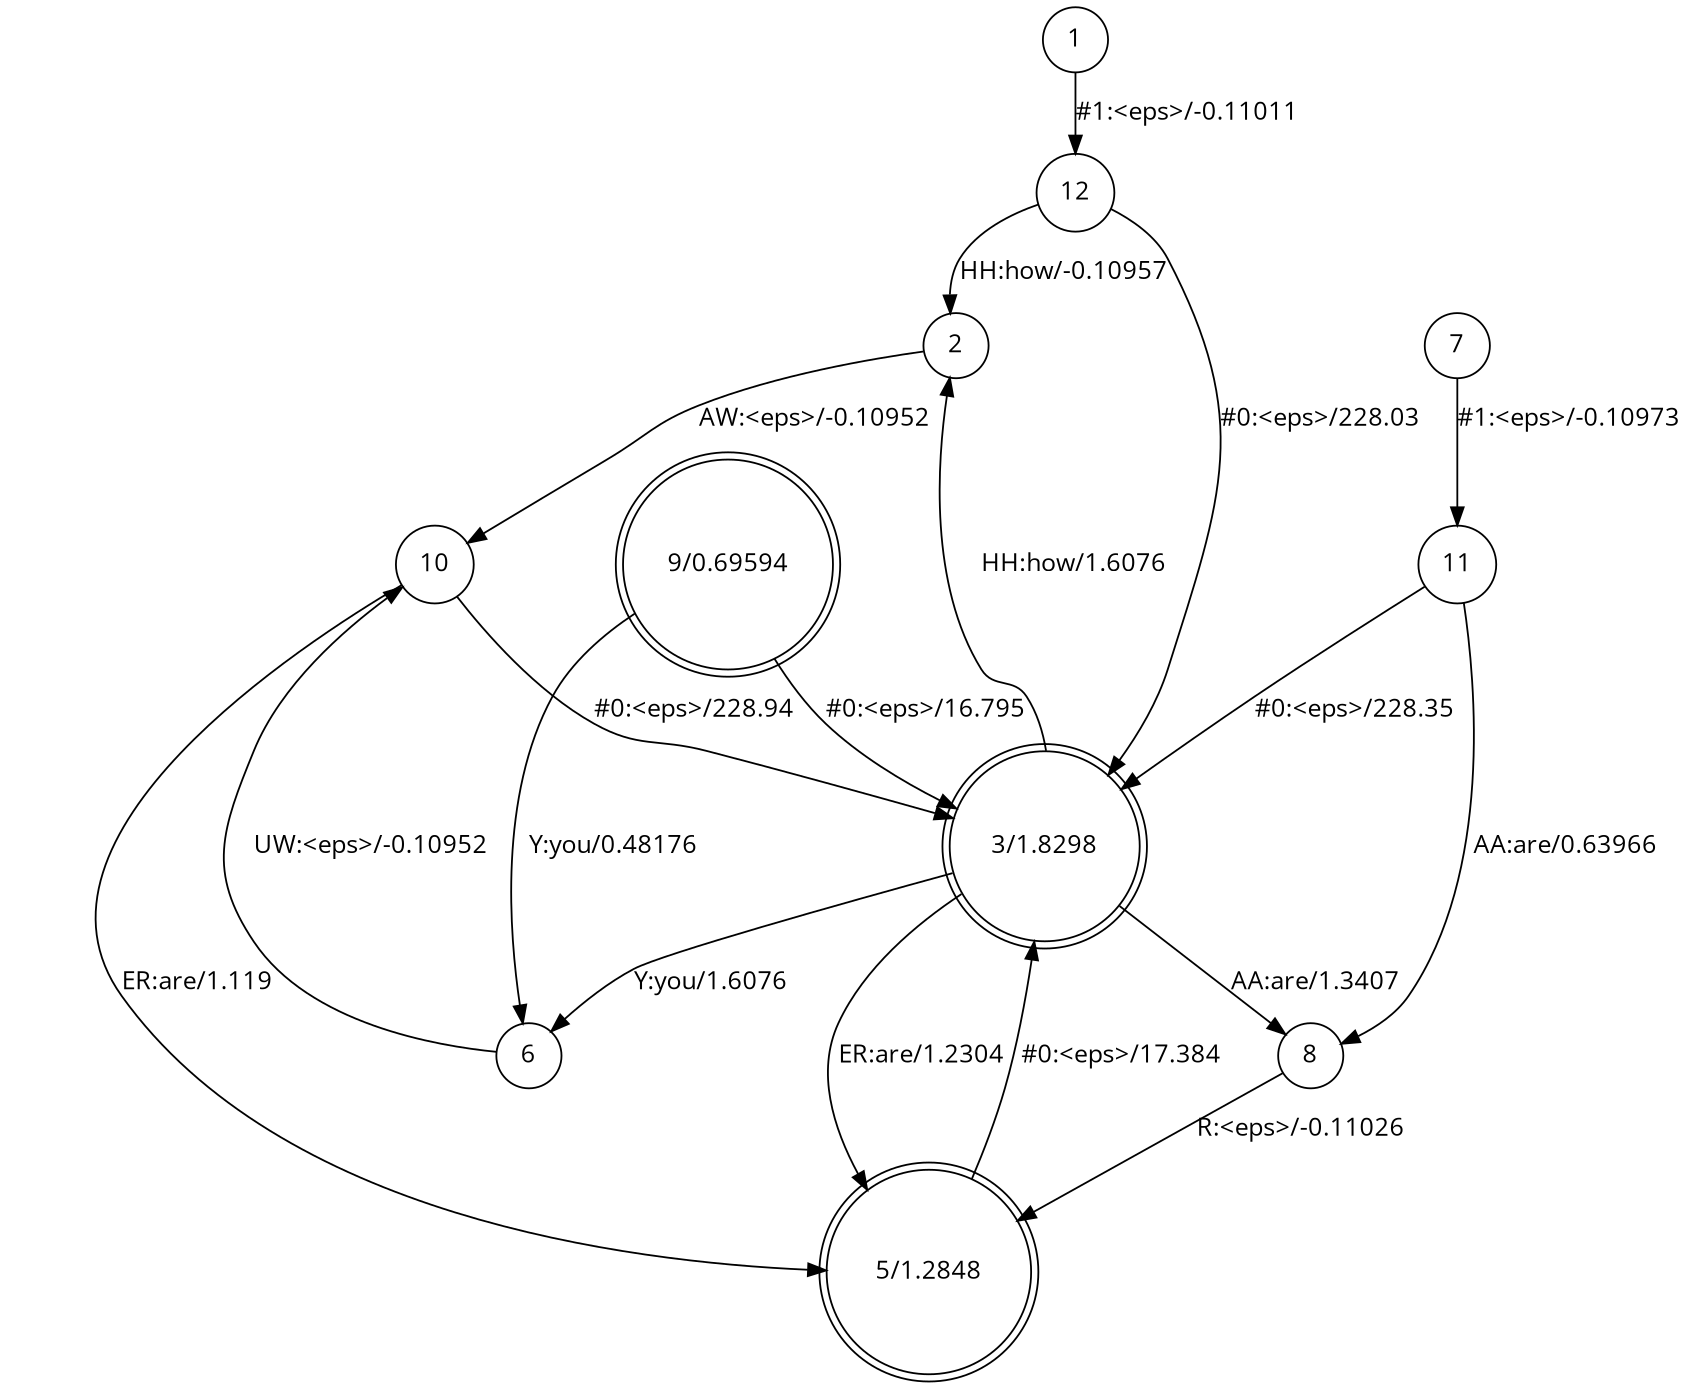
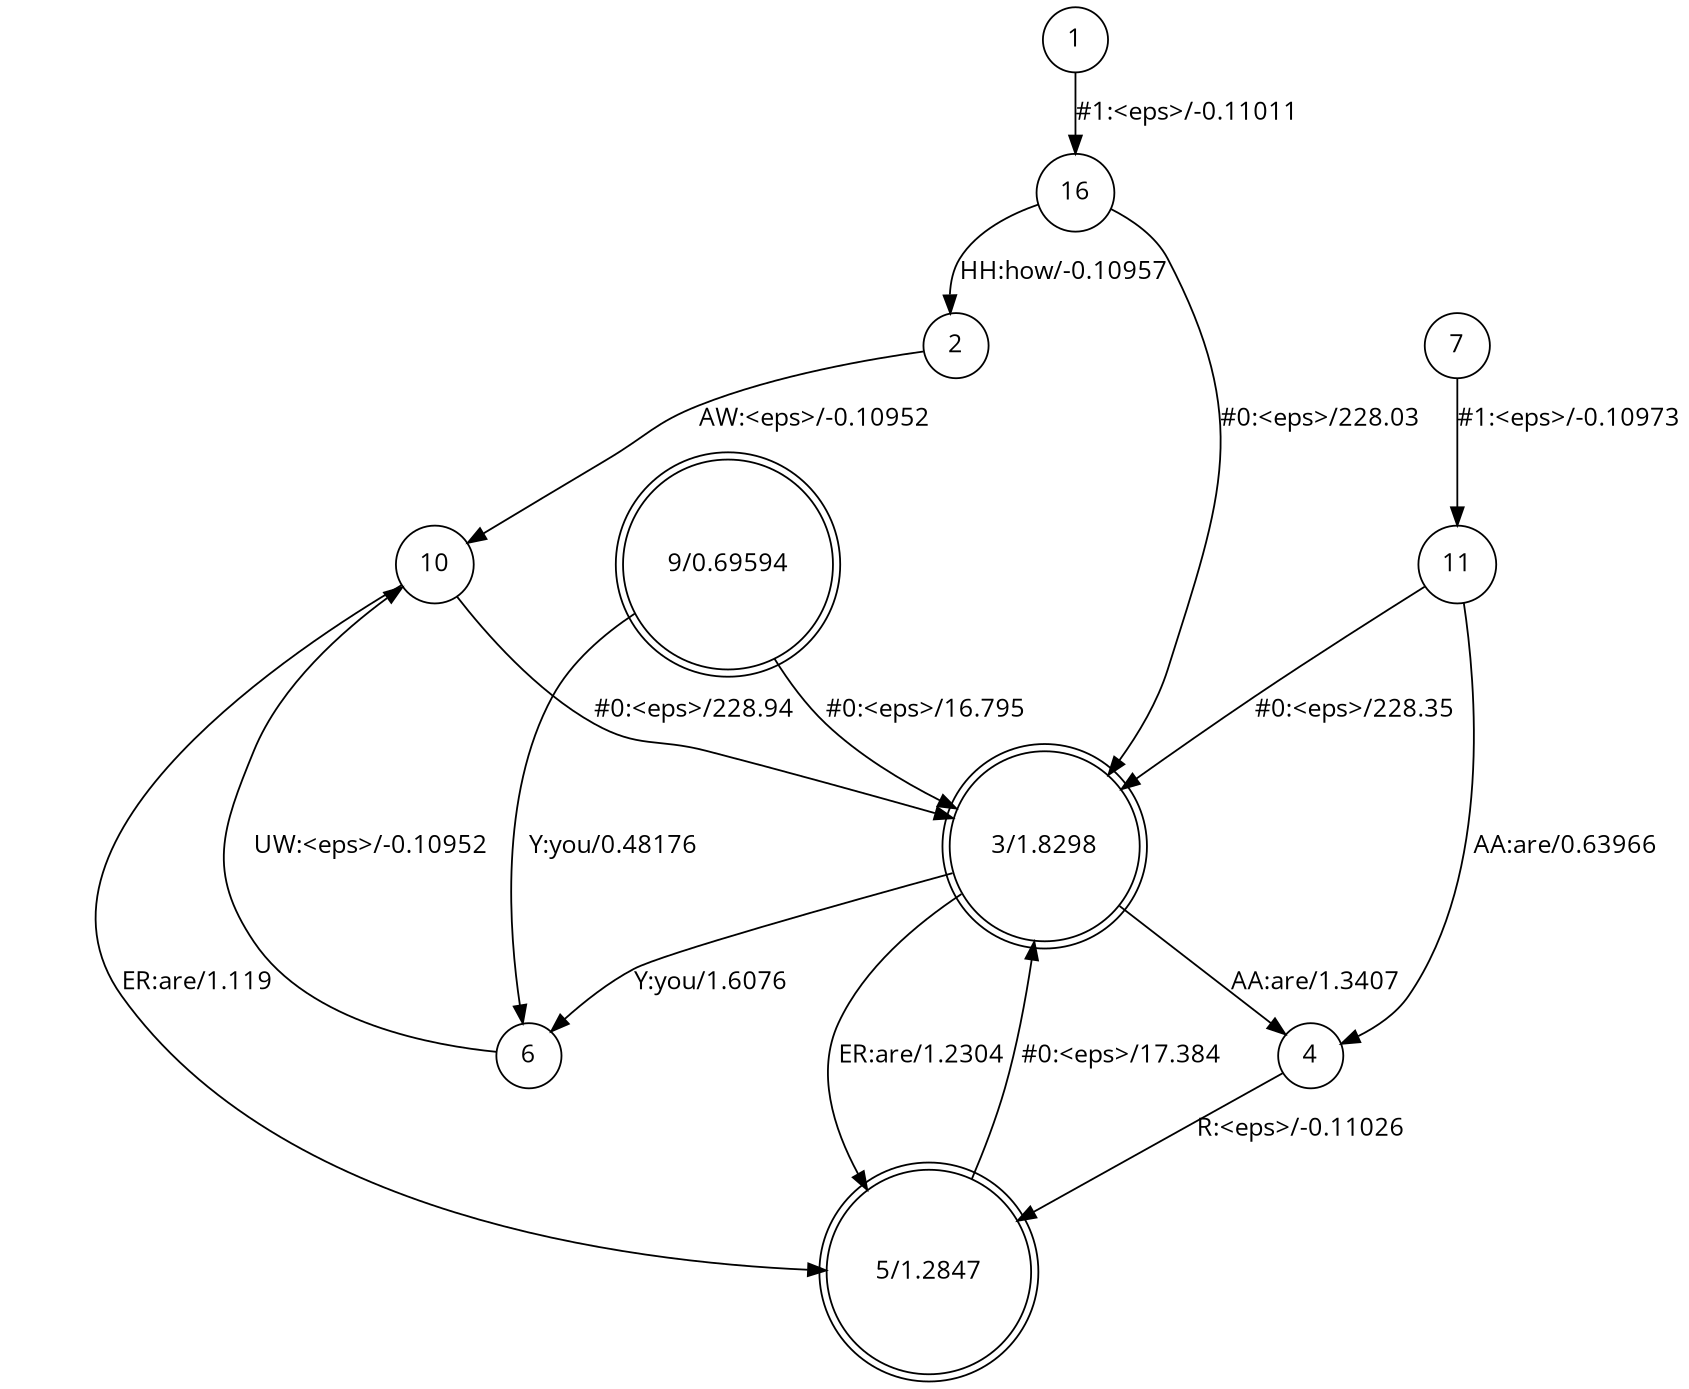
node "12": label "12" -> "16"
edge "3/1.8298" -> "2": removed, label "HH:how/1.6076"
node "8": label "8" -> "4"
node "5/1.2848": label "5/1.2848" -> "5/1.2847"
